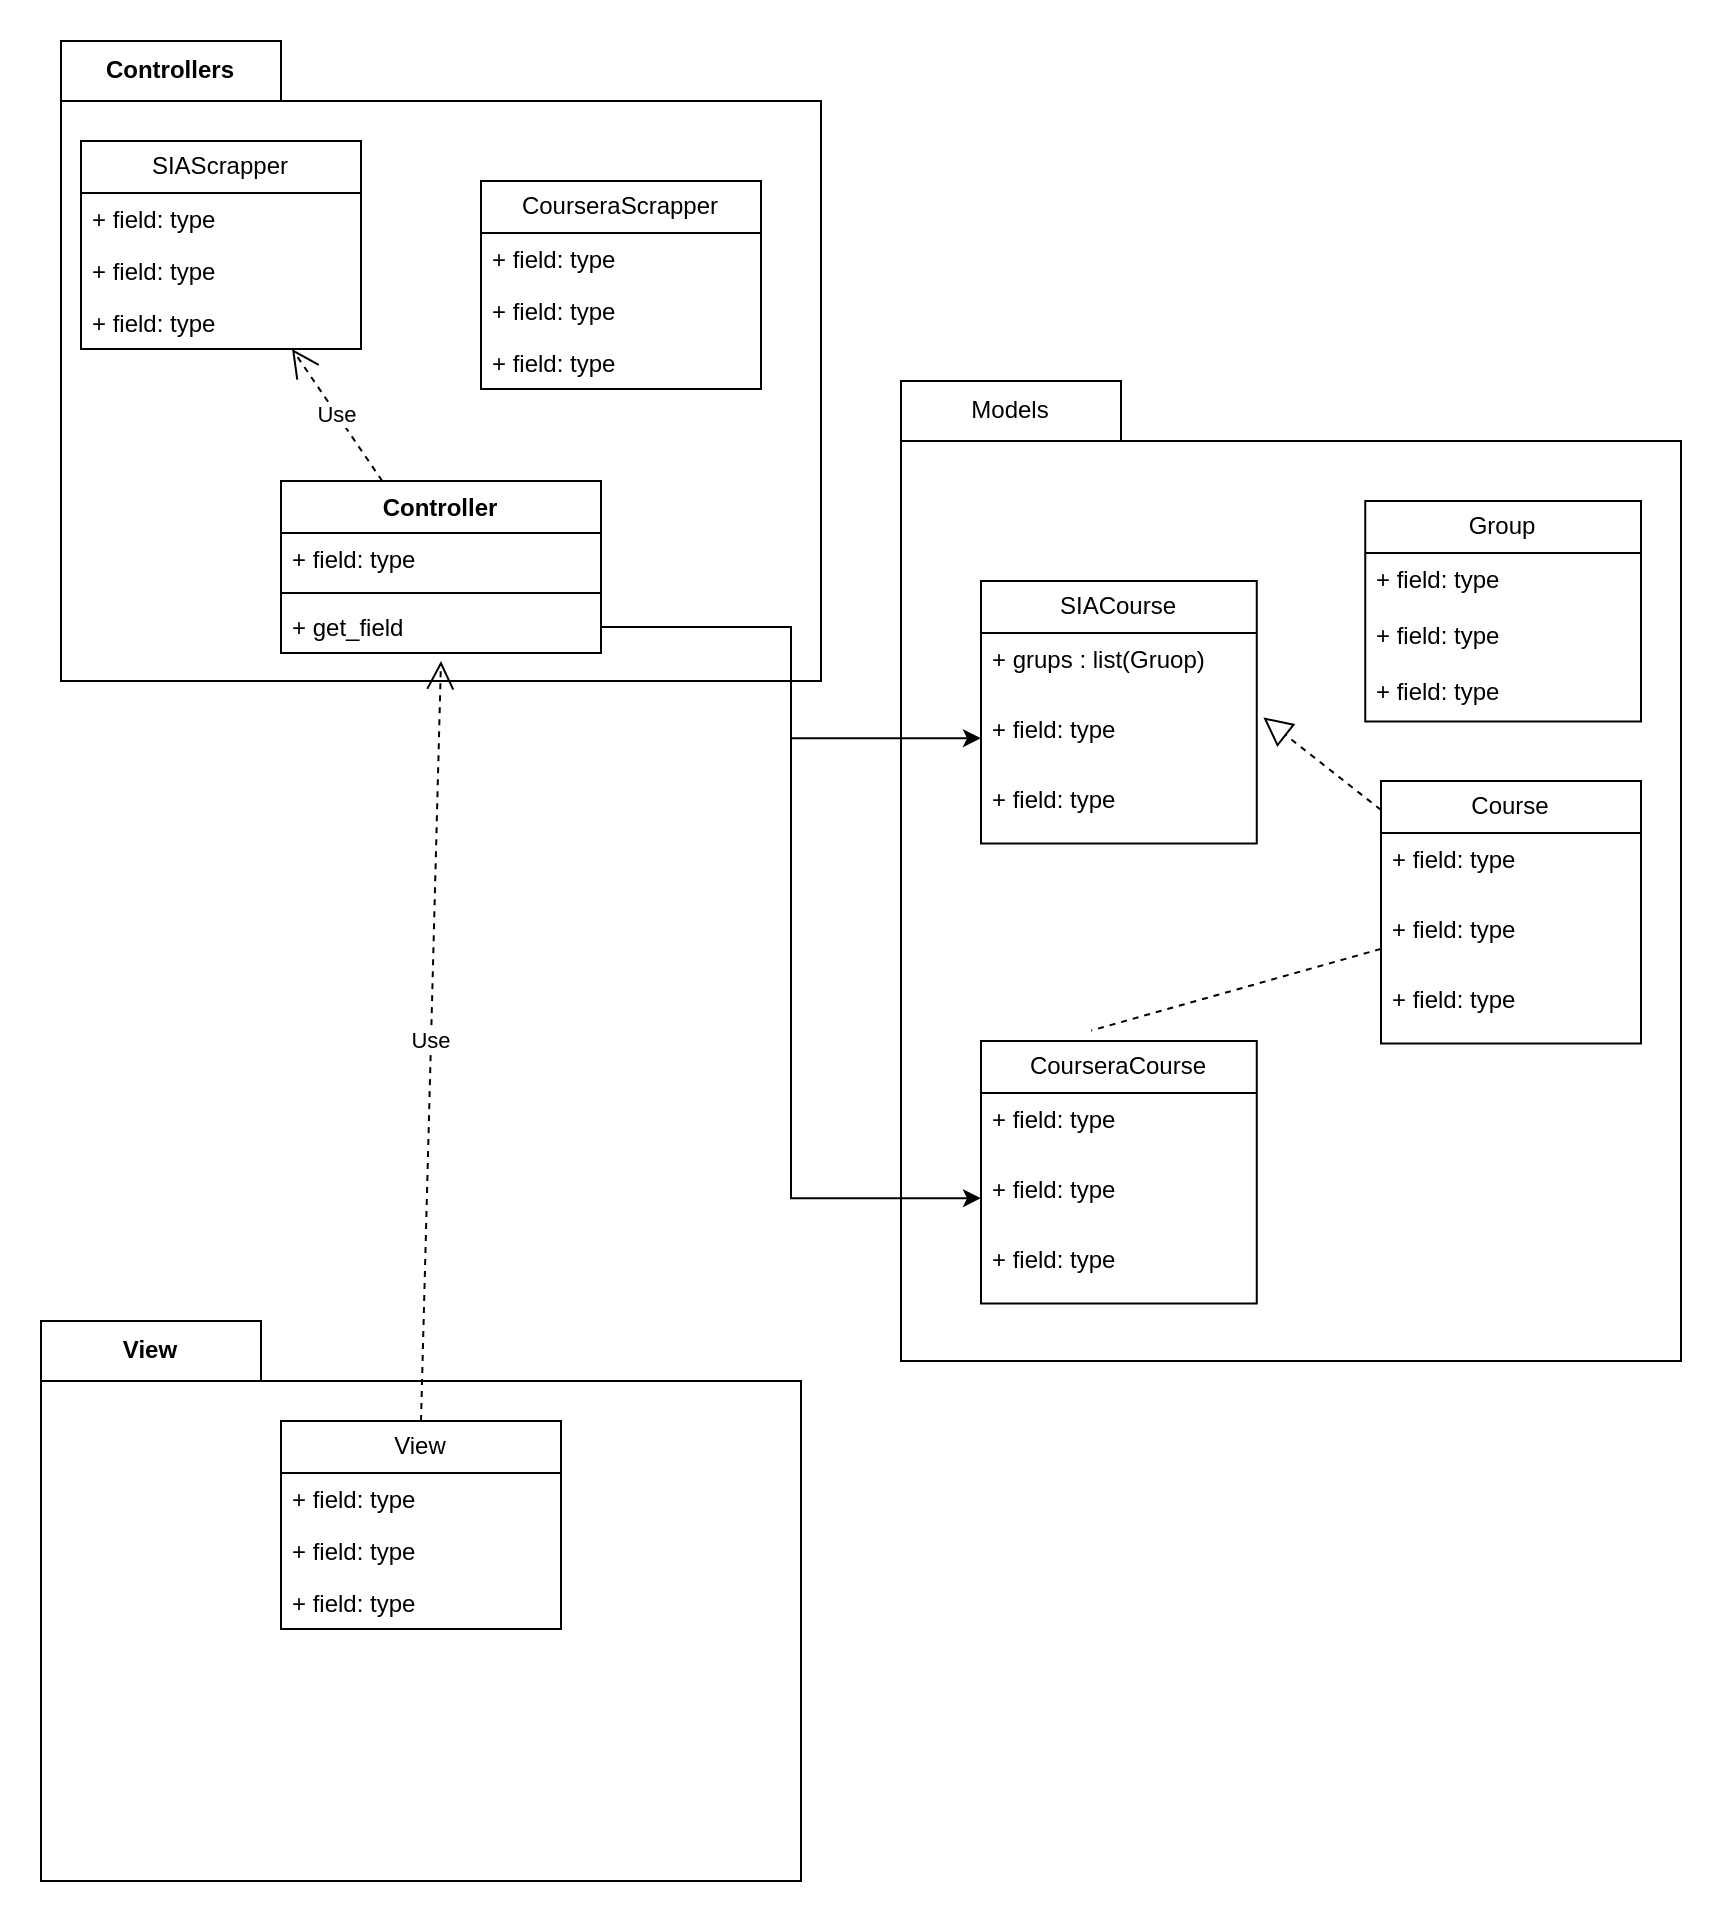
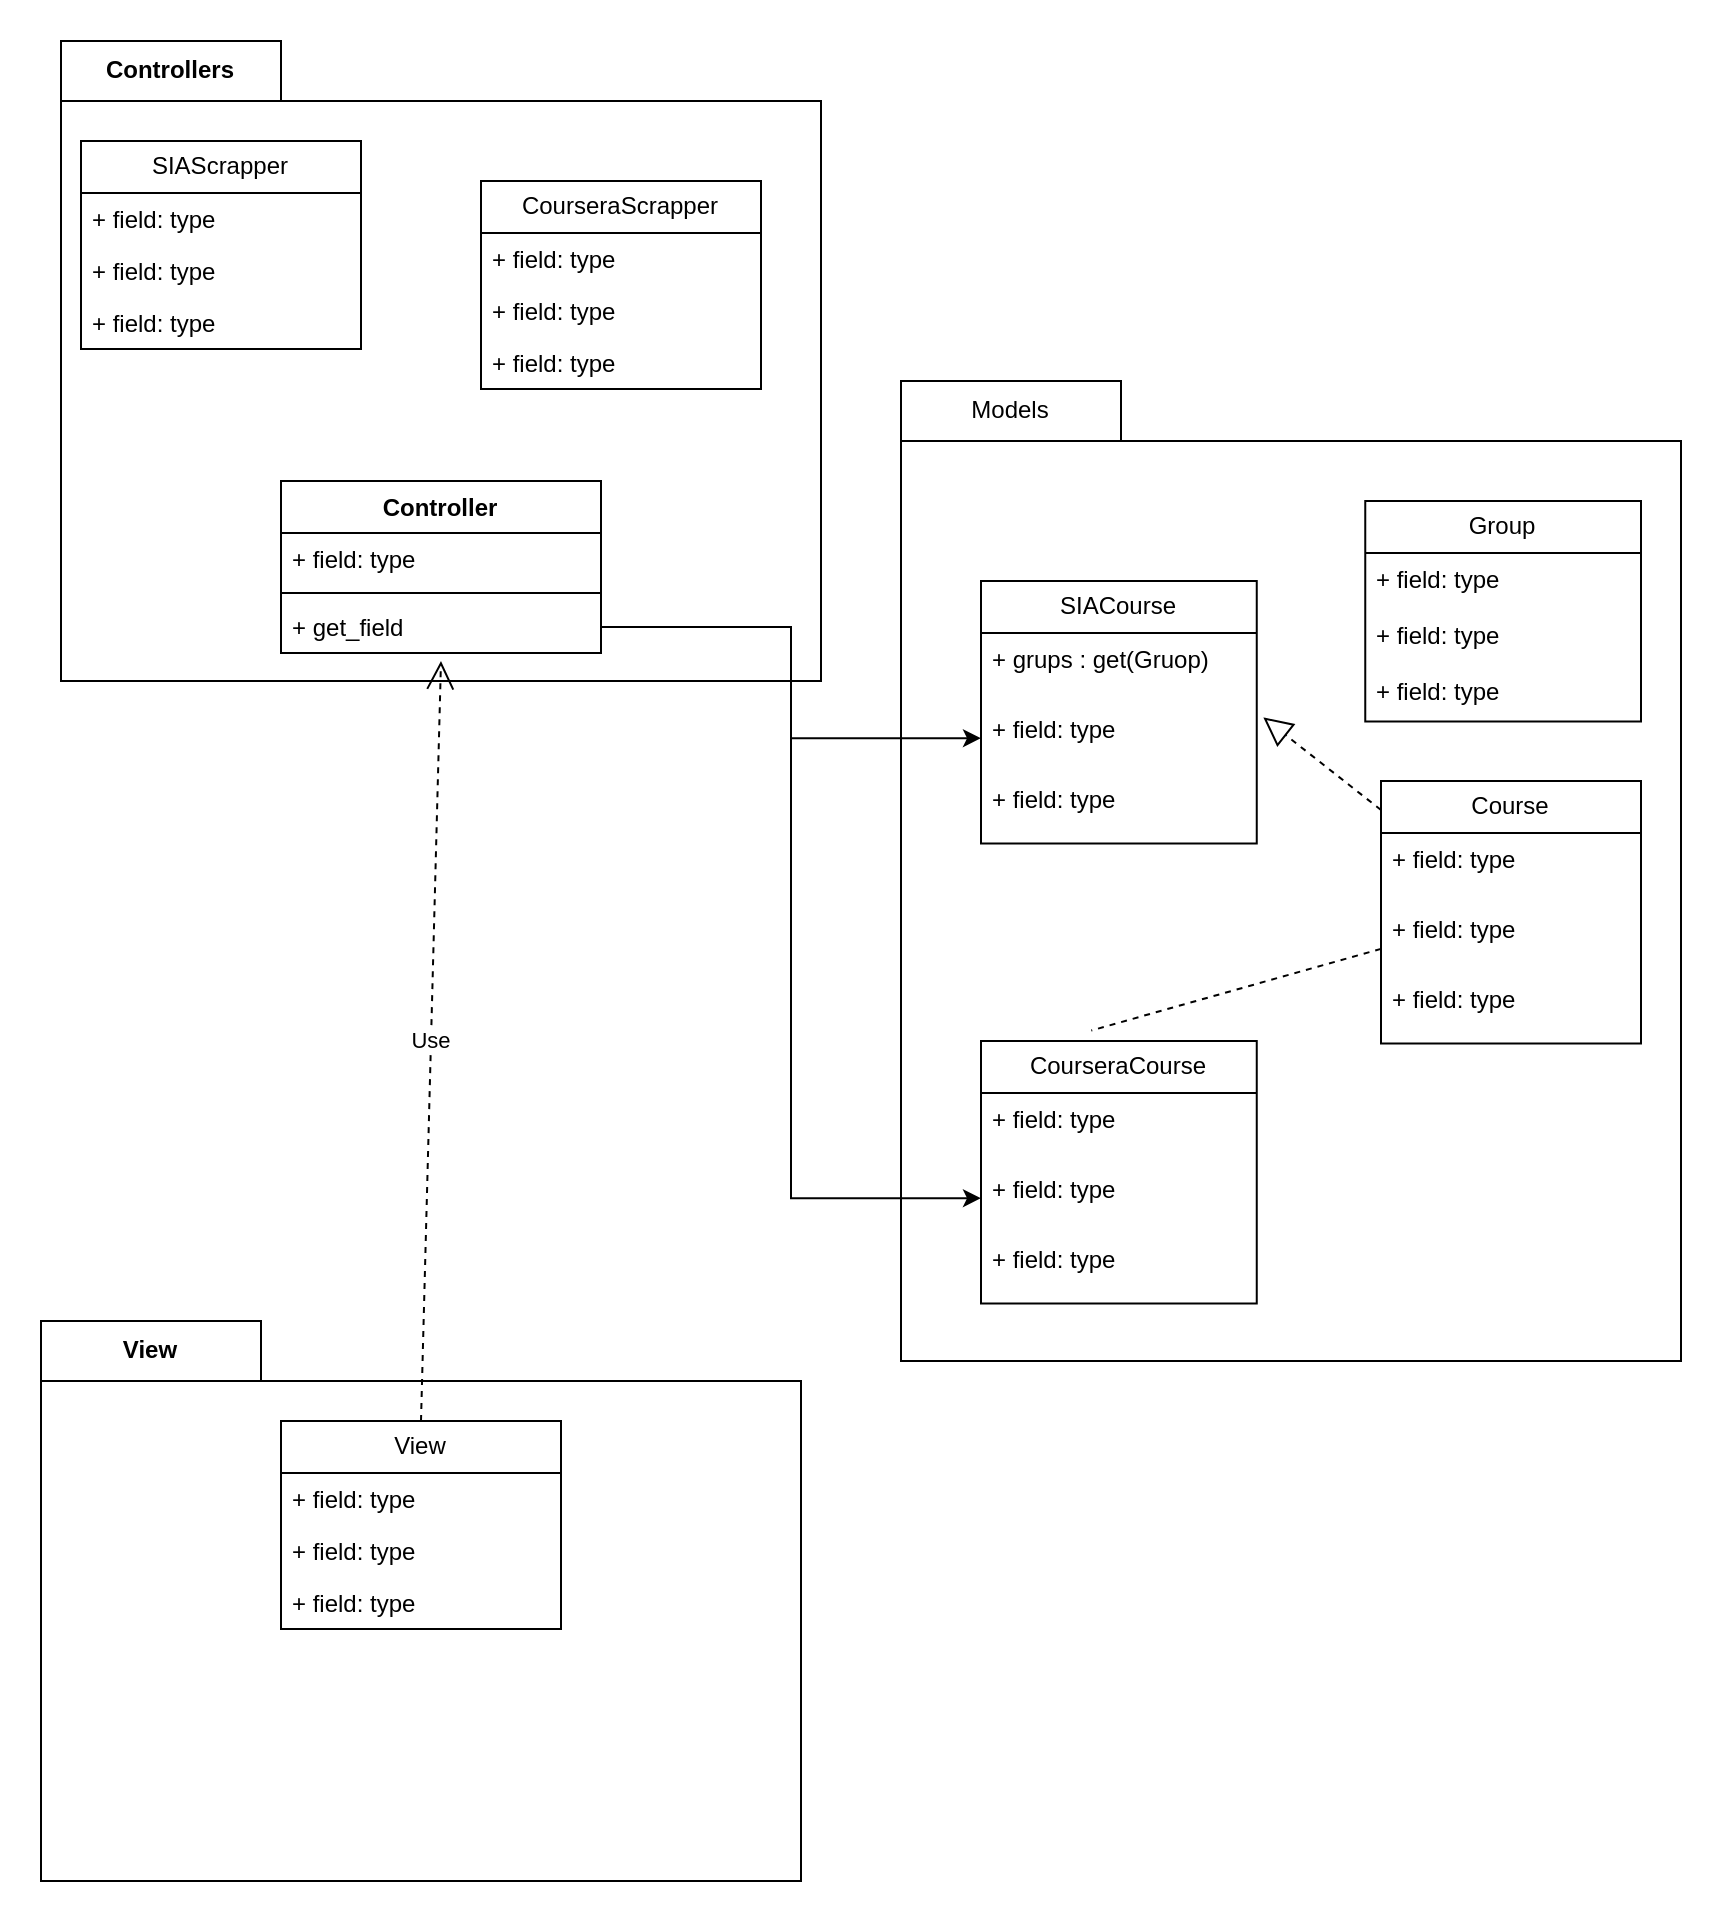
edge "Controller" -> "SIAScrapper": removed, label "Use"
node "+ grups : list(Gruop)": label "+ grups : list(Gruop)" -> "+ grups : get(Gruop)"
